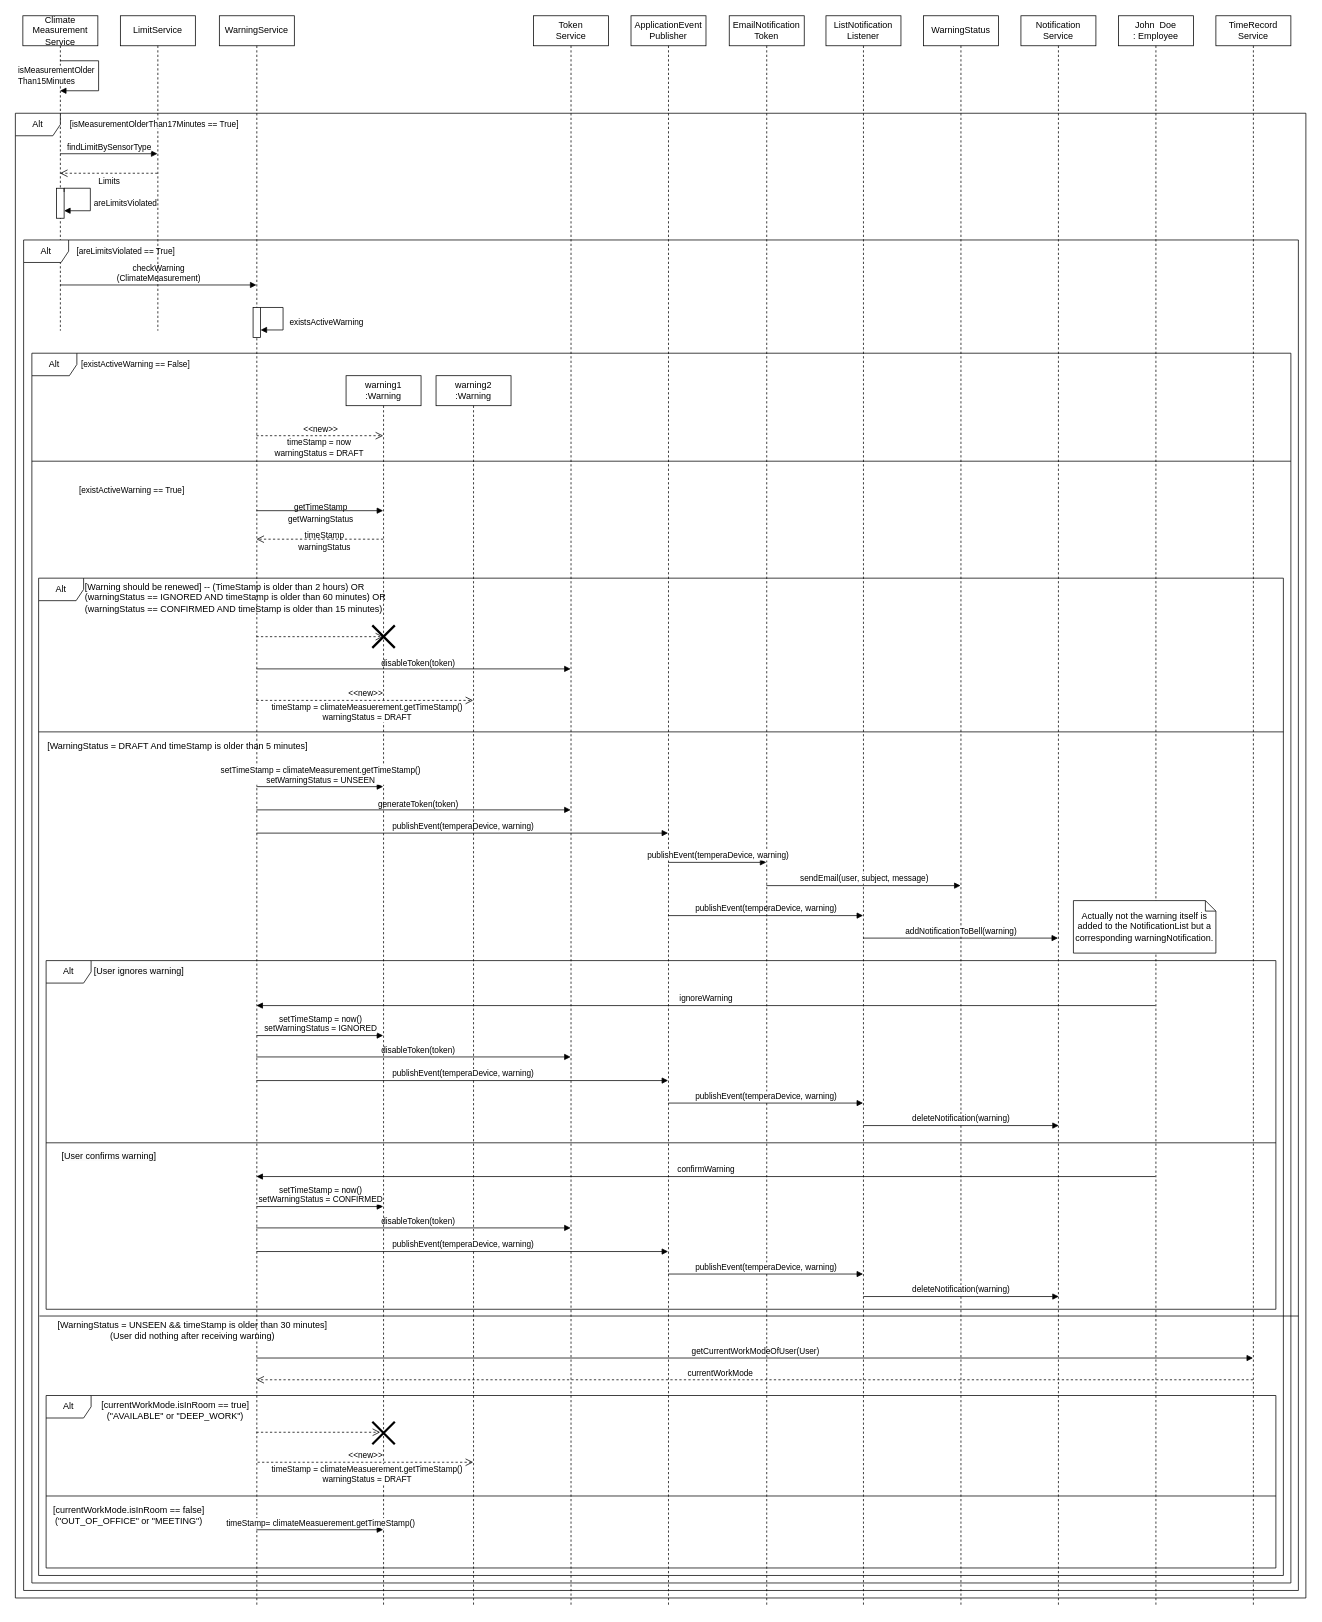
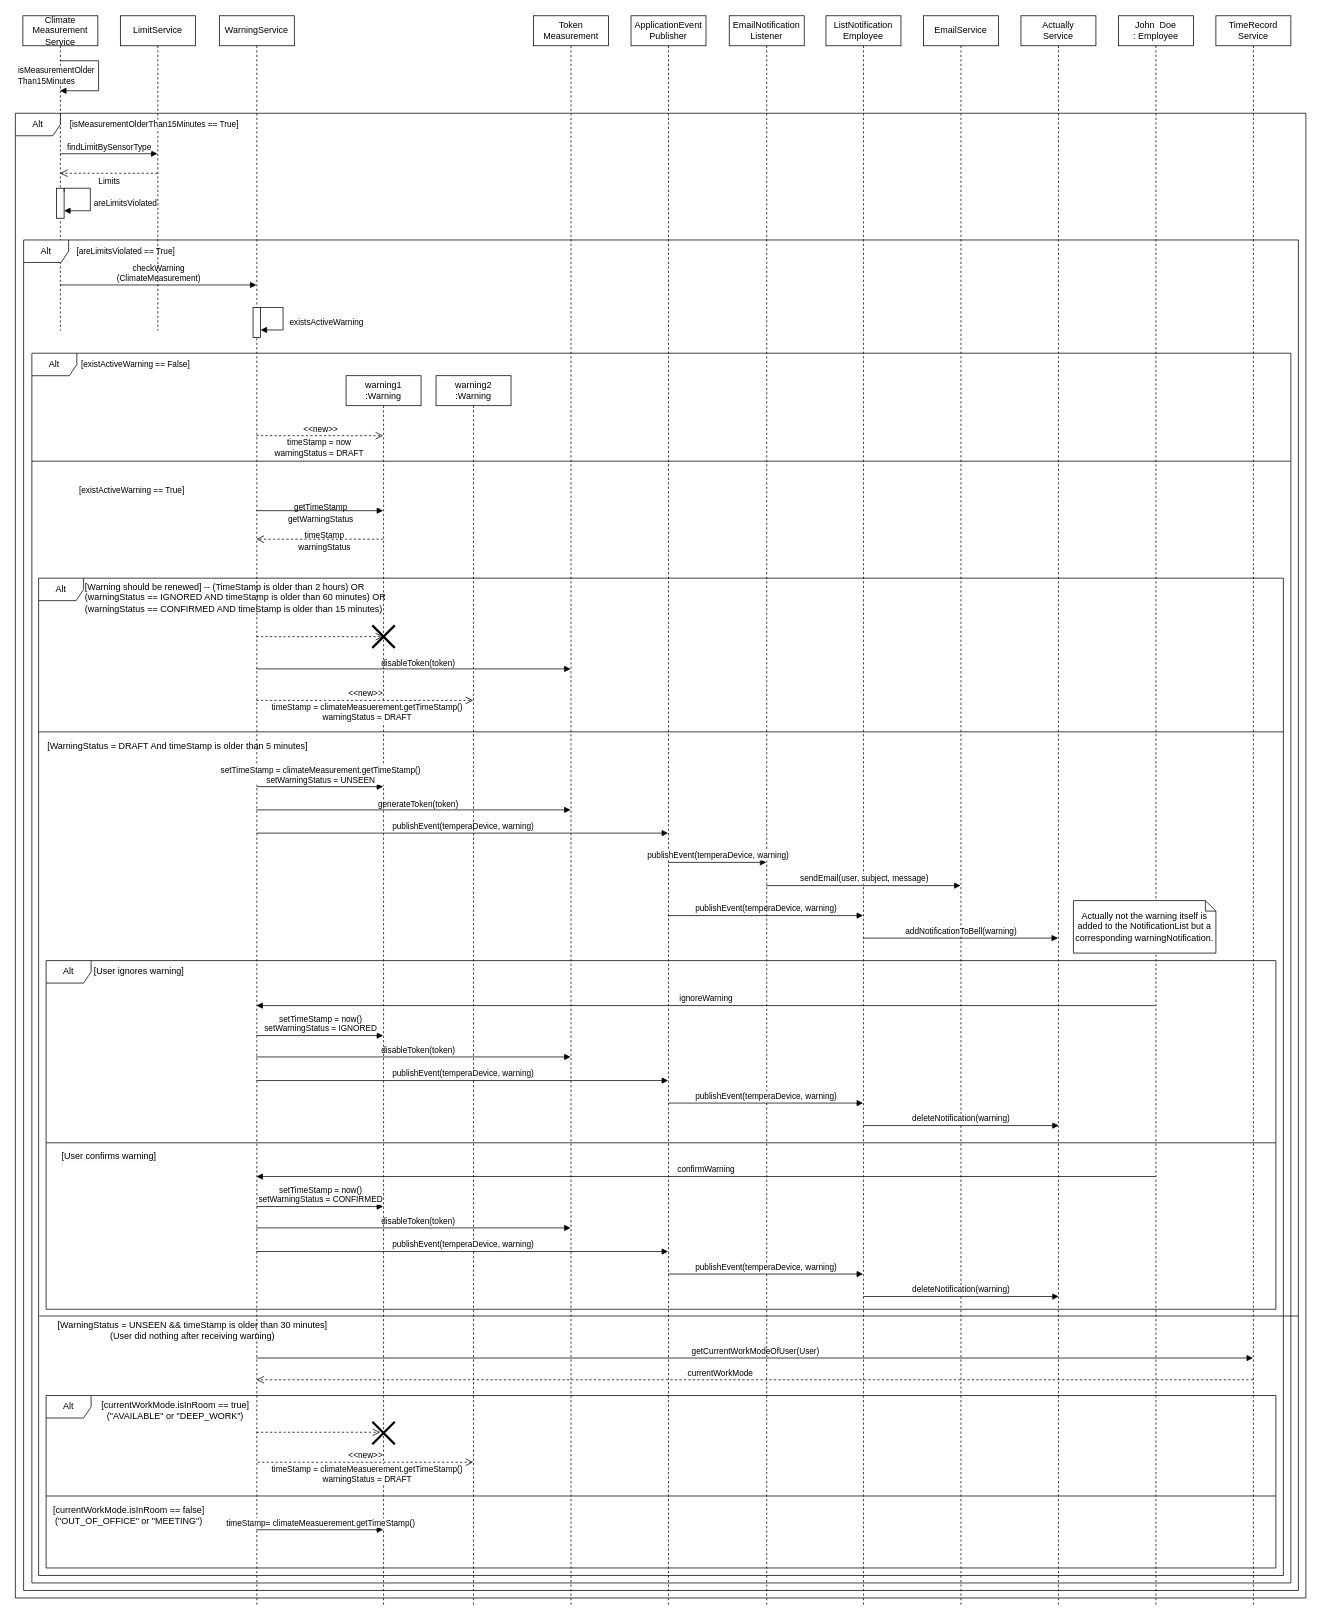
node "Token Service": label "Token Service" -> "Token Measurement"
node "EmailNotification Token": label "EmailNotification Token" -> "EmailNotification Listener"
node "ListNotification Listener": label "ListNotification Listener" -> "ListNotification Employee"
node "WarningStatus": label "WarningStatus" -> "EmailService"
node "Notification Service": label "Notification Service" -> "Actually Service"
node "[isMeasurementOlderThan17Minutes == True]": label "[isMeasurementOlderThan17Minutes == True]" -> "[isMeasurementOlderThan15Minutes == True]"
